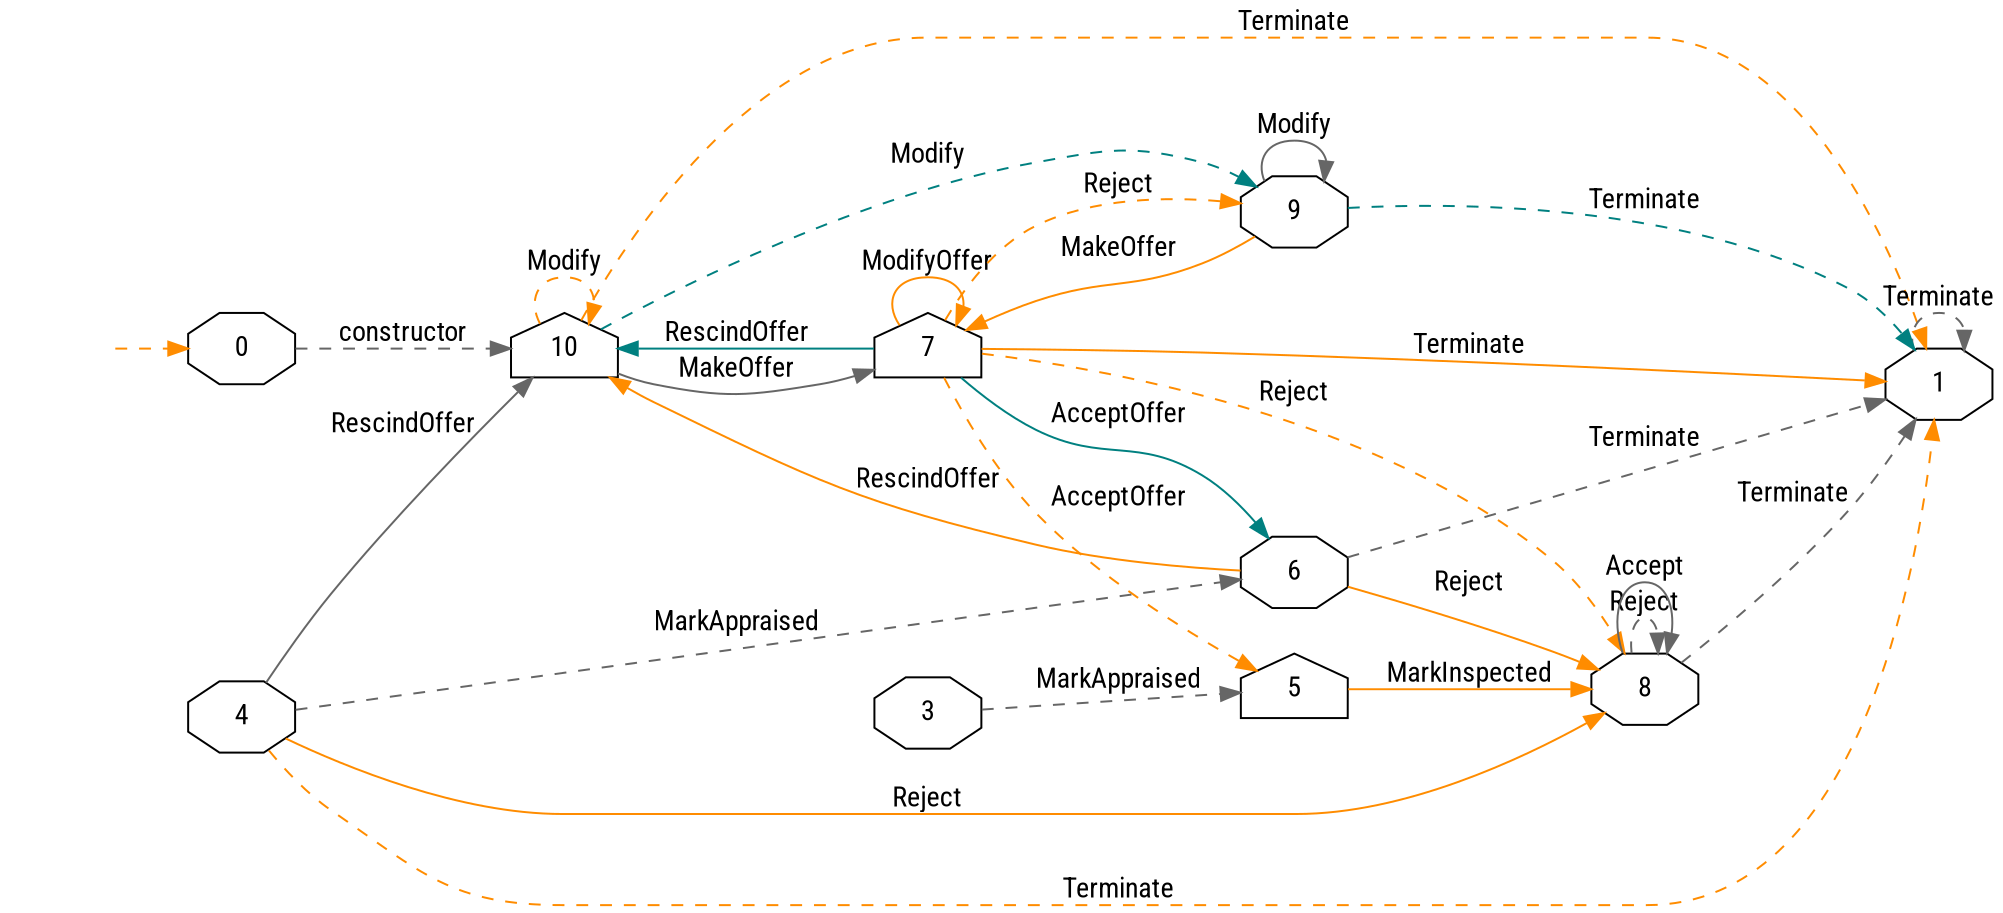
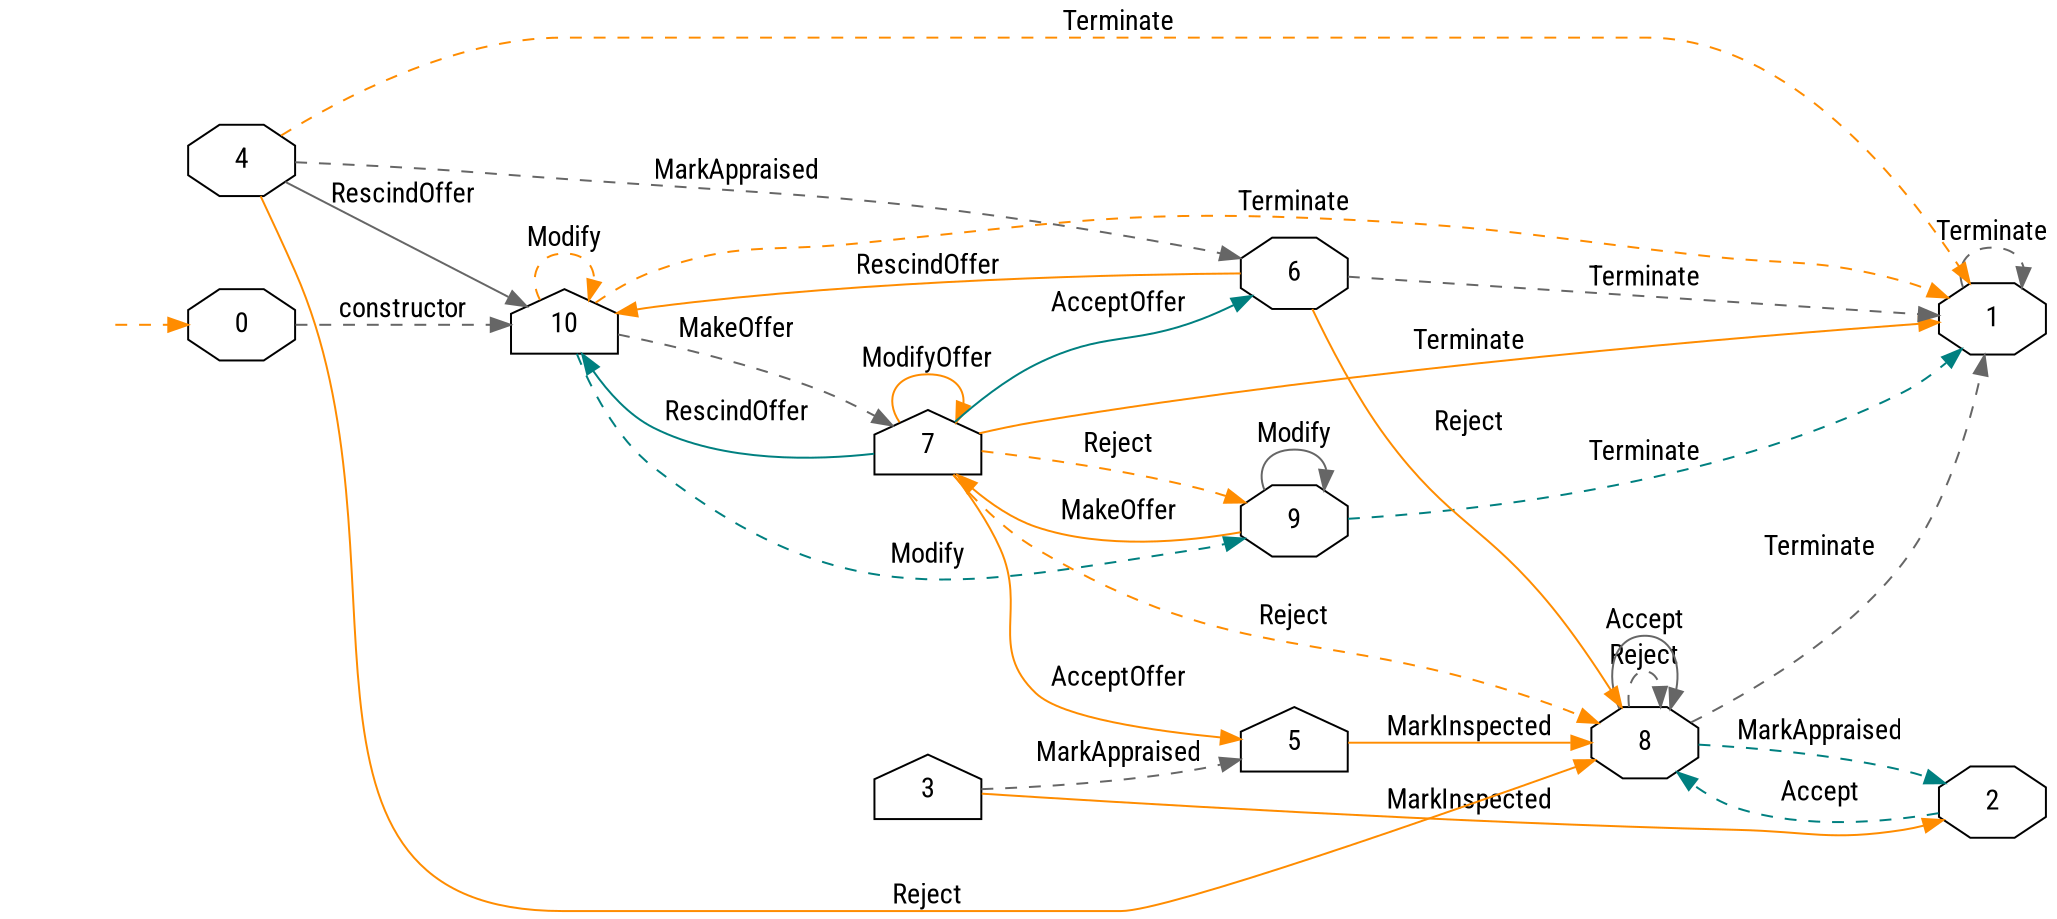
edge "10" -> "7": style solid -> dashed
edge "7" -> "5": style dashed -> solid
node "3": shape octagon -> house
node "2": added
